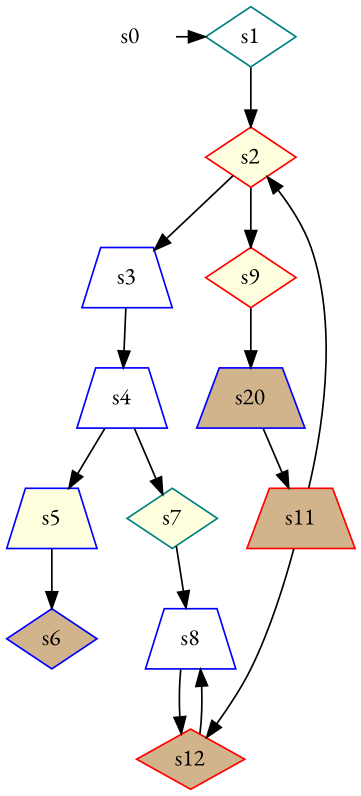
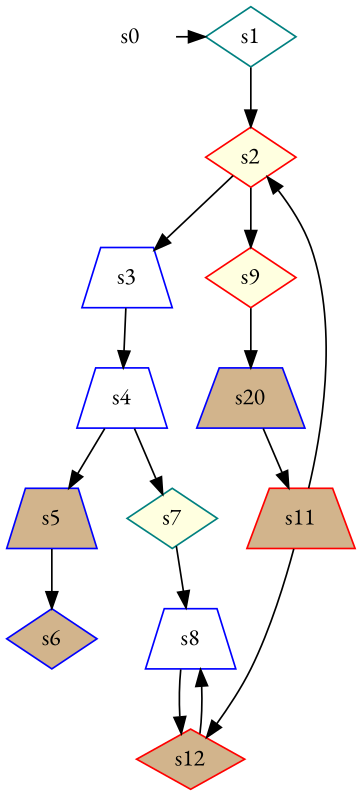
node "s5": fillcolor lightyellow -> tan
